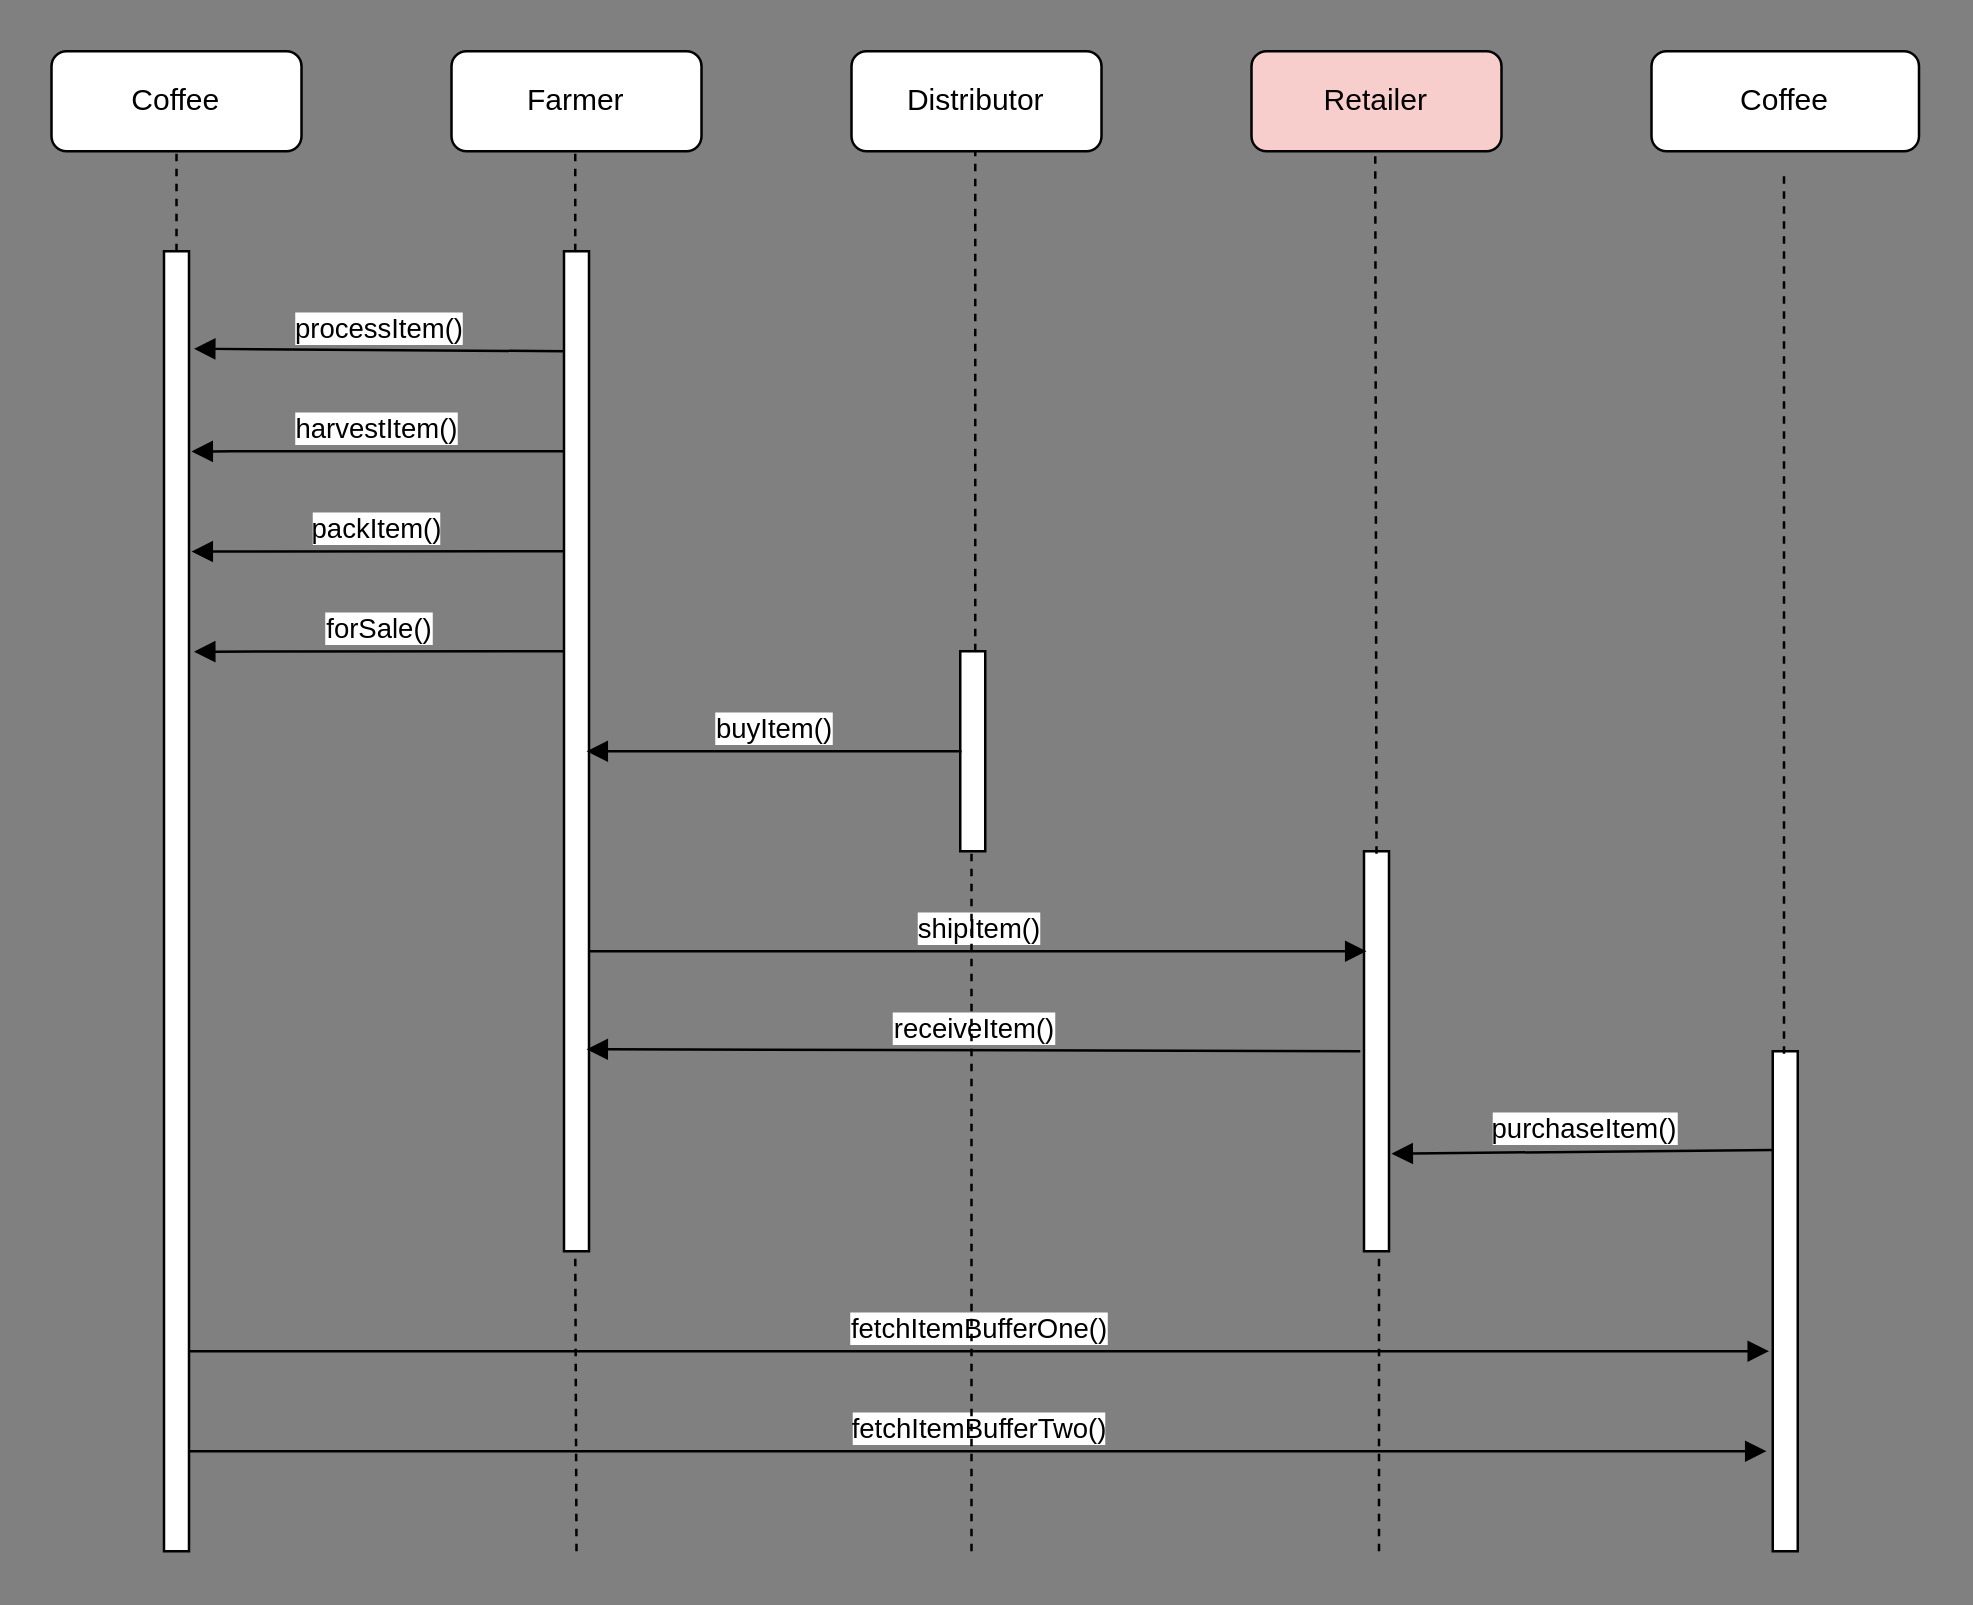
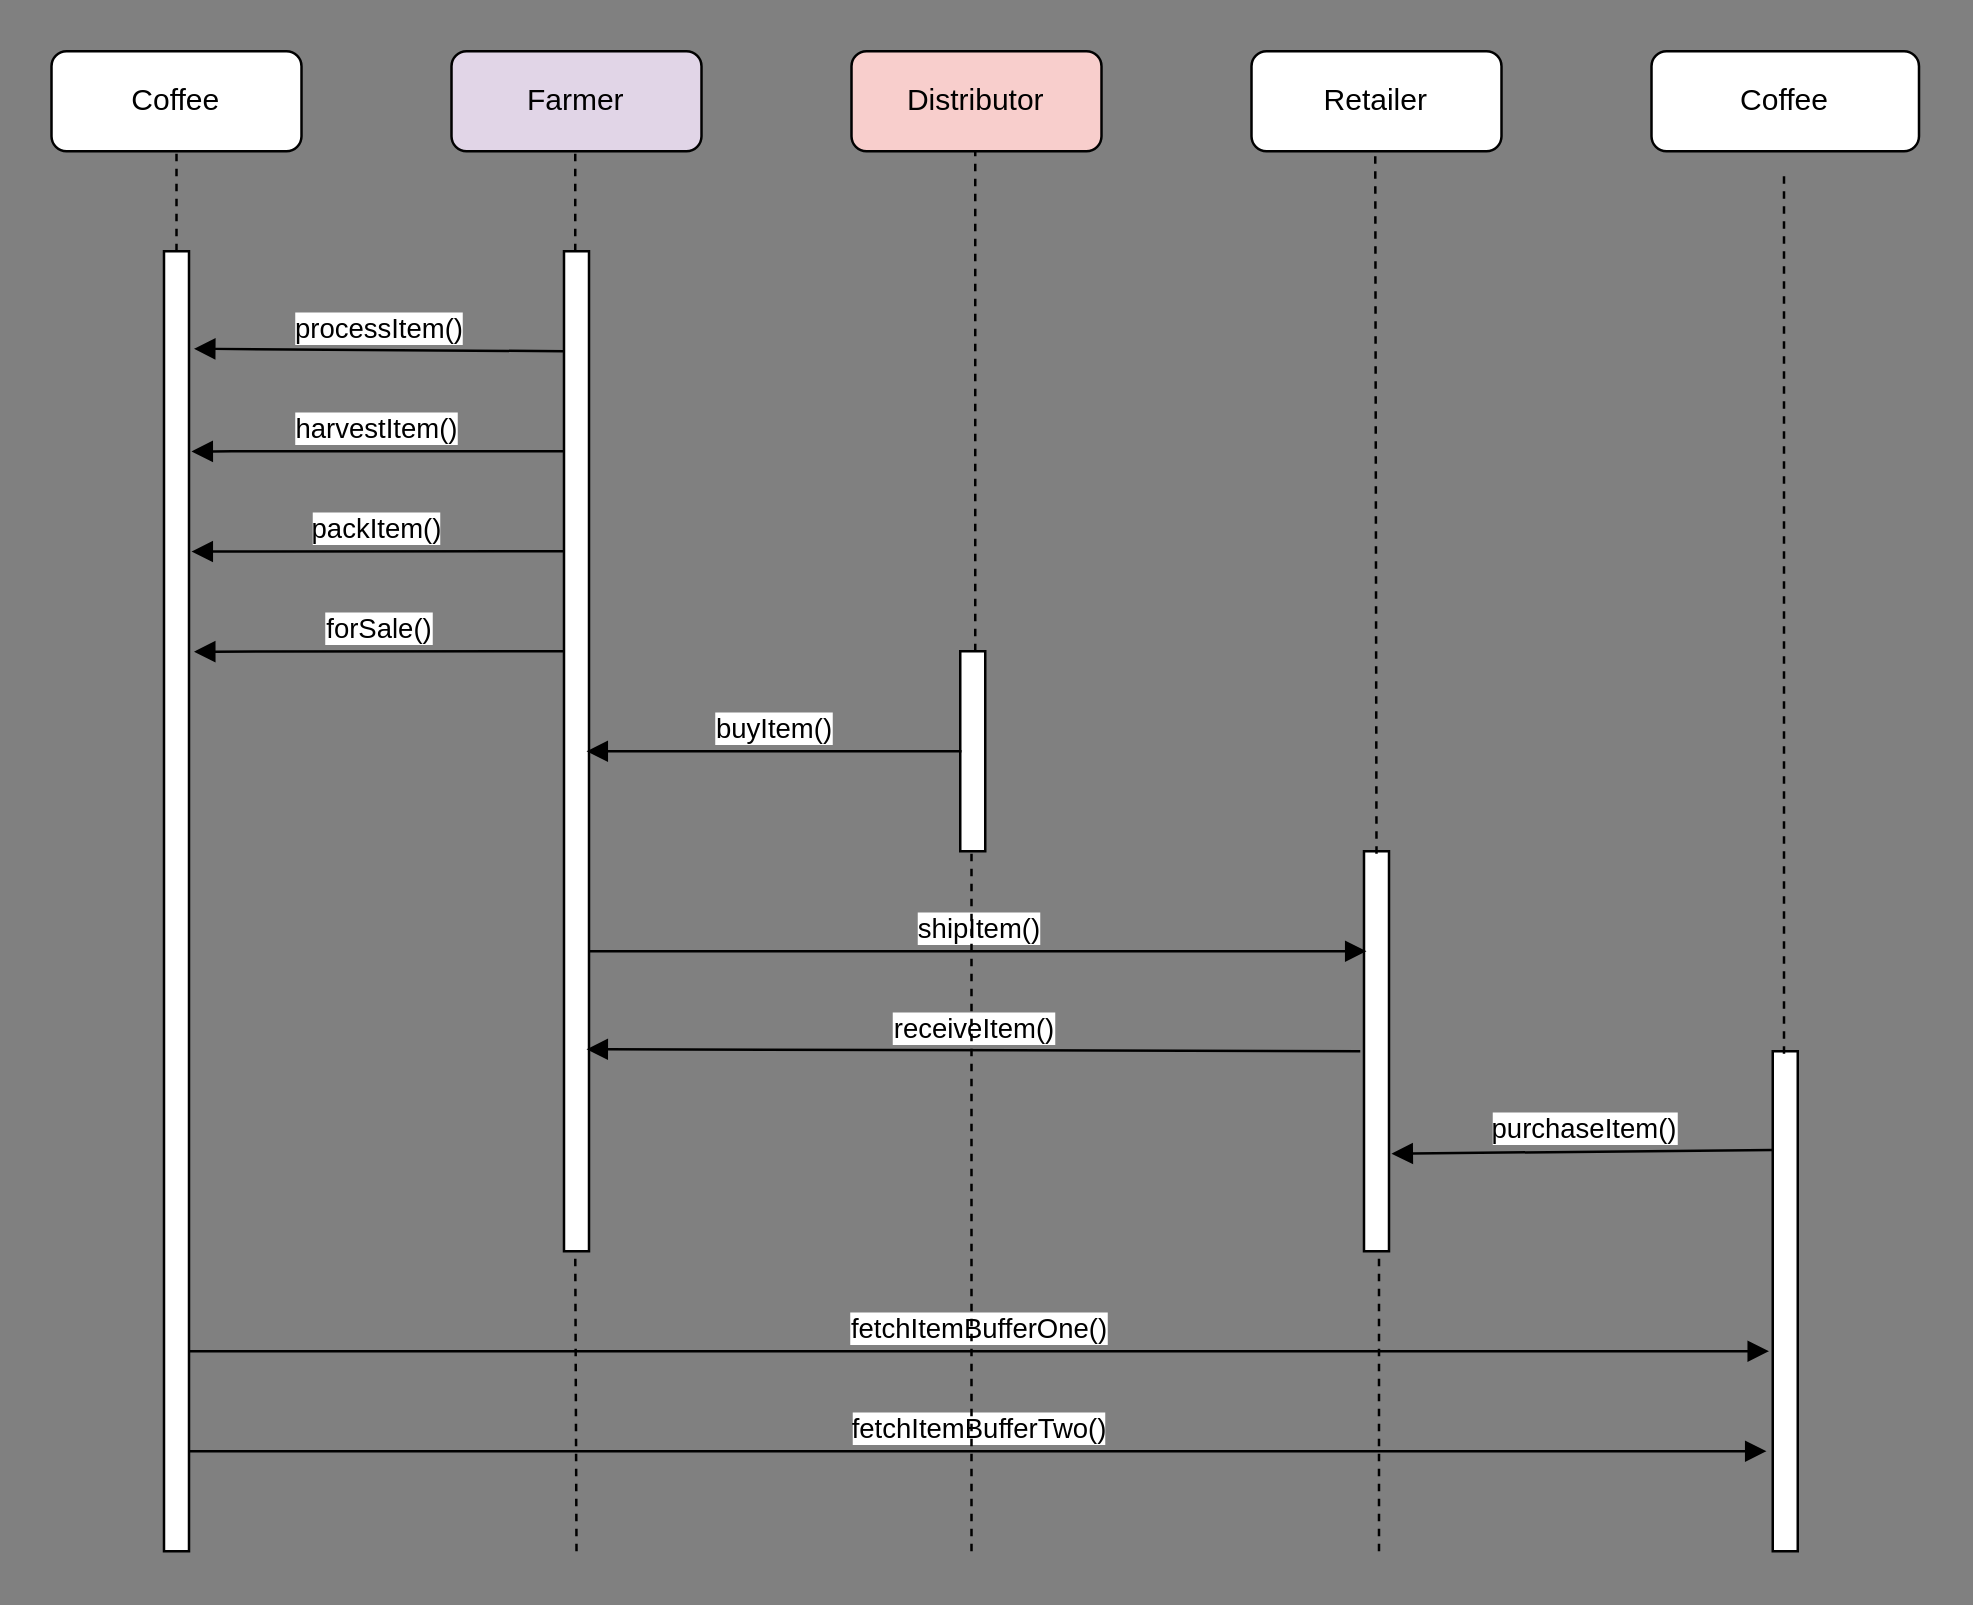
node "Farmer": fillcolor #ffffff -> #e1d5e7
node "Distributor": fillcolor #ffffff -> #f8cecc
node "Retailer": fillcolor #f8cecc -> #ffffff
